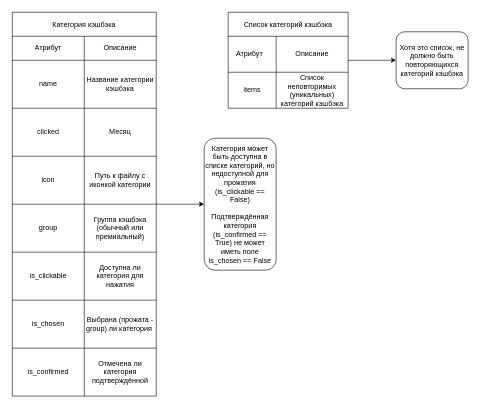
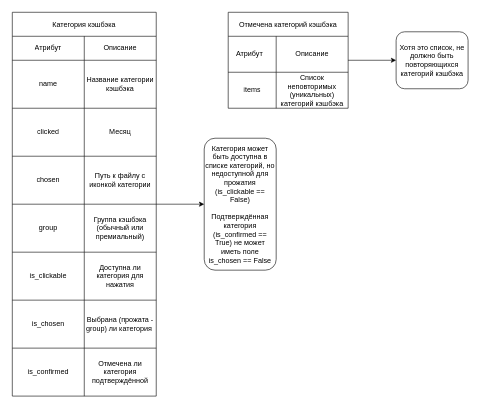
node "Список категорий кэшбэка": label "Список категорий кэшбэка" -> "Отмечена категорий кэшбэка"
node "icon": label "icon" -> "chosen"
